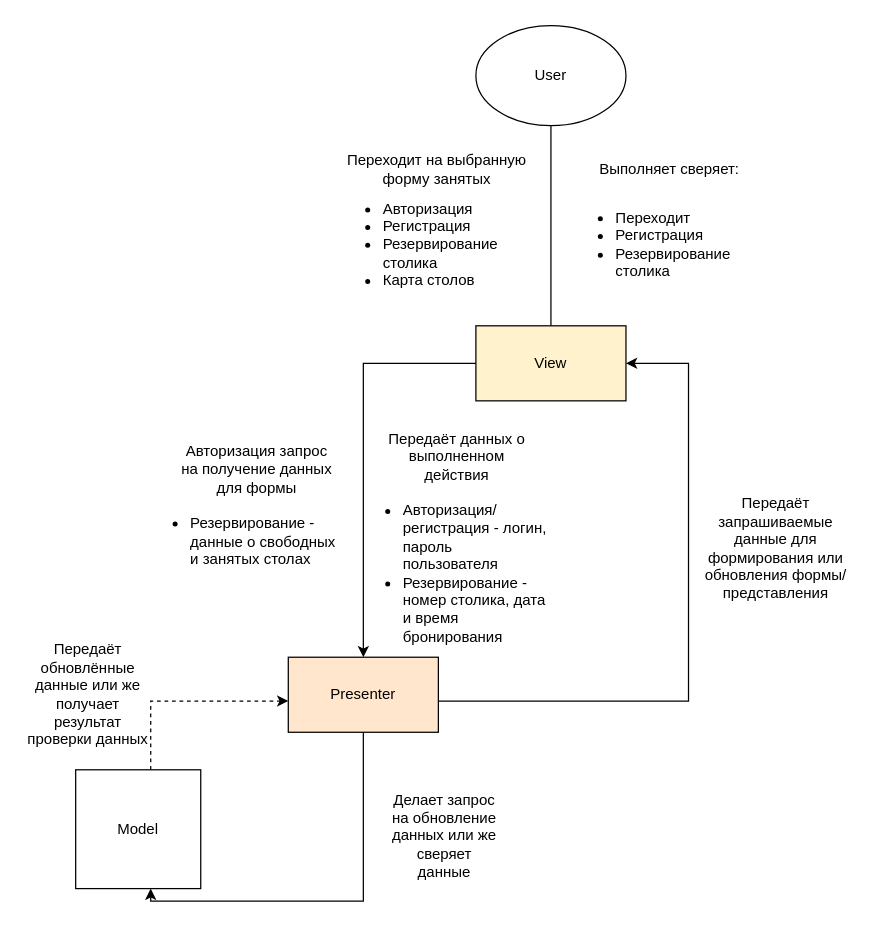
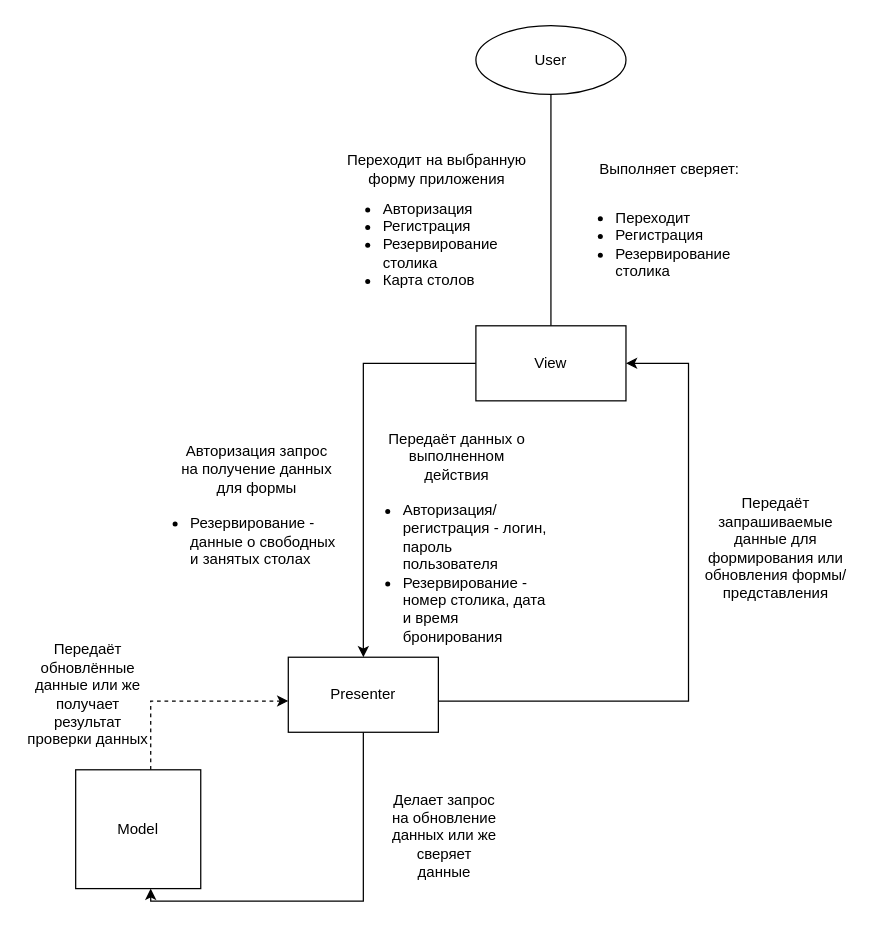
node "User": size 150x100 -> 150x69
node "Переходит на выбранную форму занятых": label "Переходит на выбранную форму занятых" -> "Переходит на выбранную форму приложения"
node "View": fillcolor #fff2cc -> #ffffff
node "Presenter": fillcolor #ffe6cc -> #ffffff
